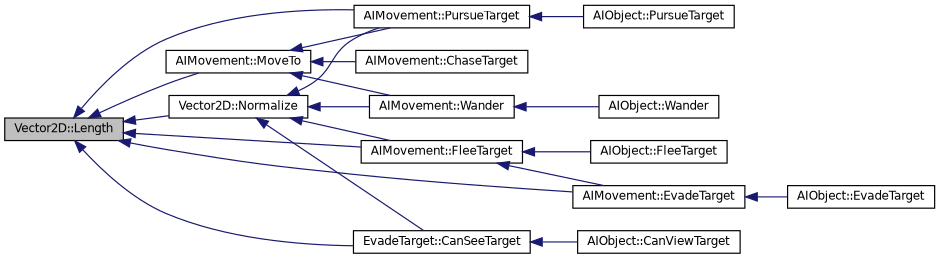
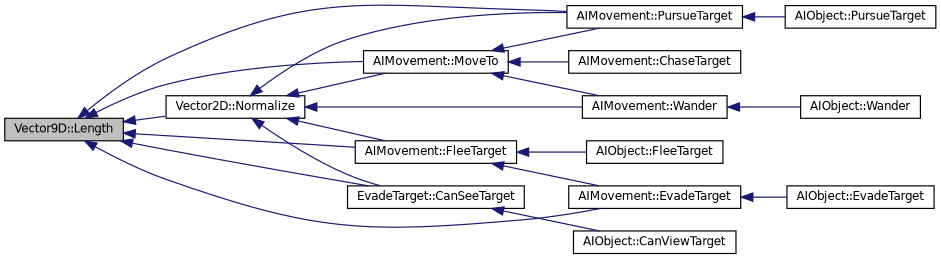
edge "AIMovement::MoveTo" -> "Vector2D::Normalize": added
node "Vector2D::Length": label "Vector2D::Length" -> "Vector9D::Length"
